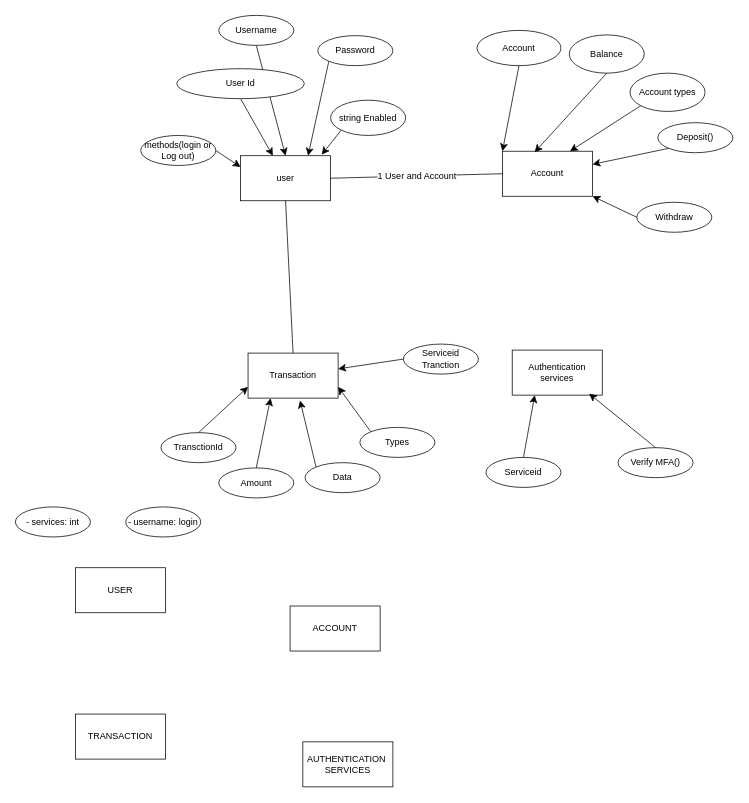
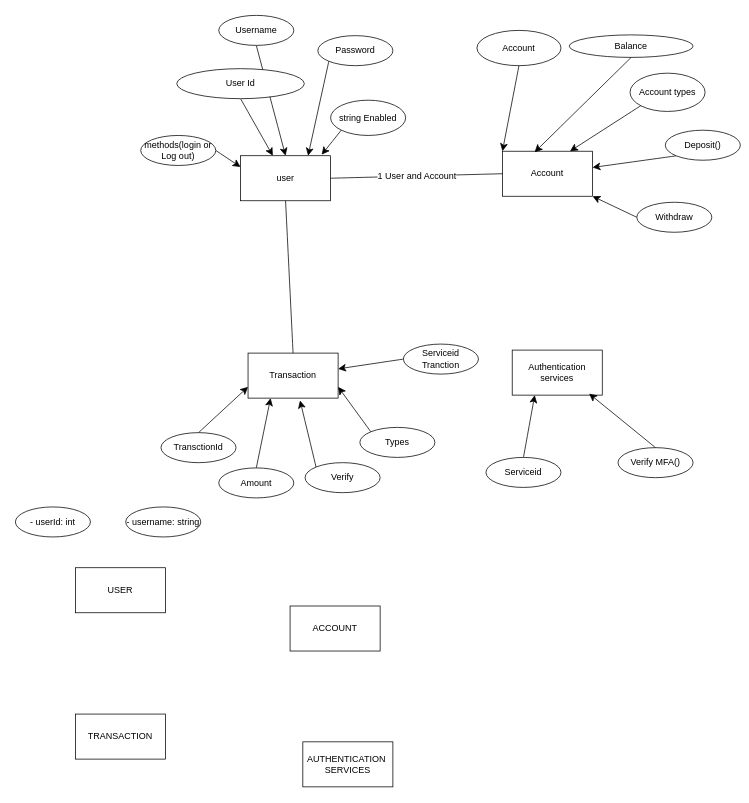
node "Balance": size 75x38 -> 124x23
node "Deposit()": moved (695, 138) -> (702, 145)
node "Data": label "Data" -> "Verify"
node "- services: int": label "- services: int" -> "- userId: int"
node "- username: login": label "- username: login" -> "- username: string"
